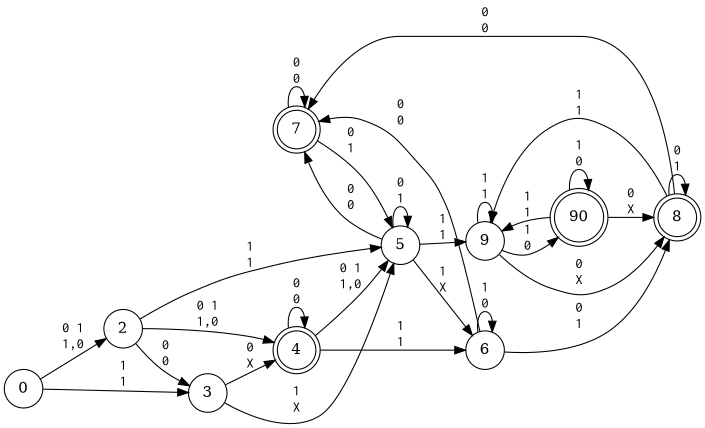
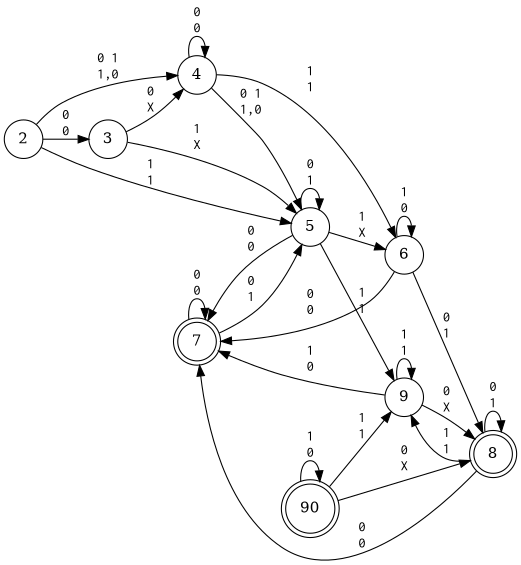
edge "9" -> "90": now "9" -> "7"
node "4": shape doublecircle -> circle
node "0": removed
